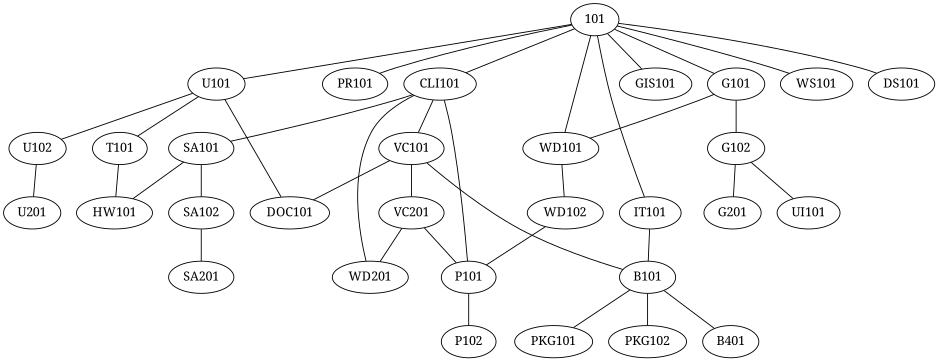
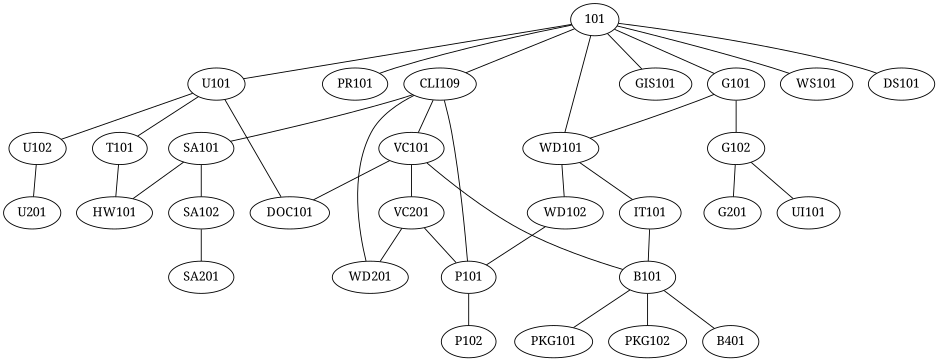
node "CLI101": label "CLI101" -> "CLI109"
edge "101" -- "IT101": now "WD101" -- "IT101"
